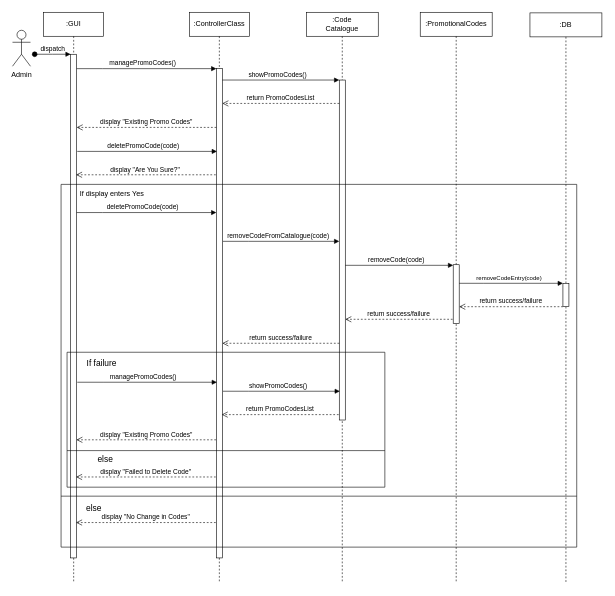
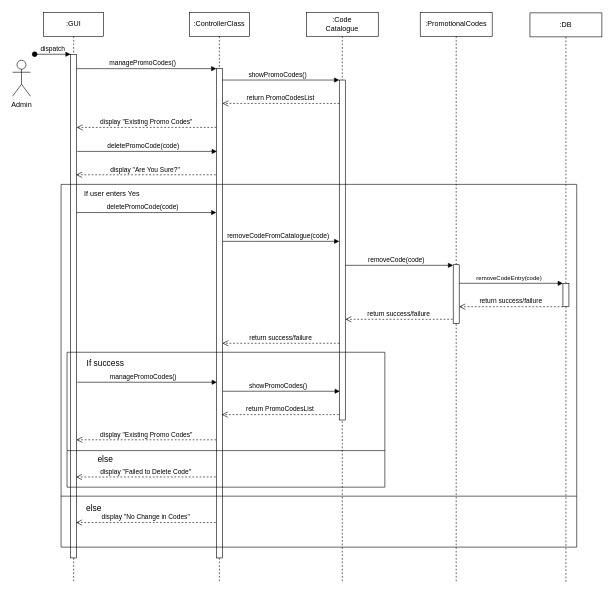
node "Admin": moved (21, 48) -> (21, 78)
node "If display enters Yes": label "If display enters Yes" -> "If user enters Yes"
node "If failure": label "If failure" -> "If success"
